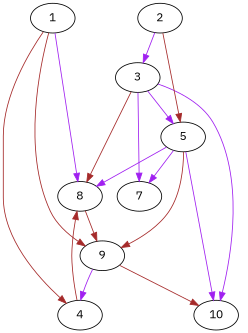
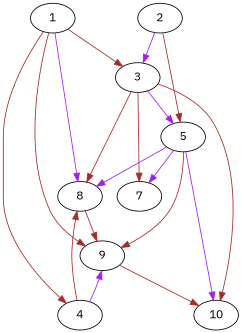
edge "1" -> "3": added
edge "3" -> "7": color purple -> brown
edge "3" -> "10": color purple -> brown
edge "9" -> "4": reversed
